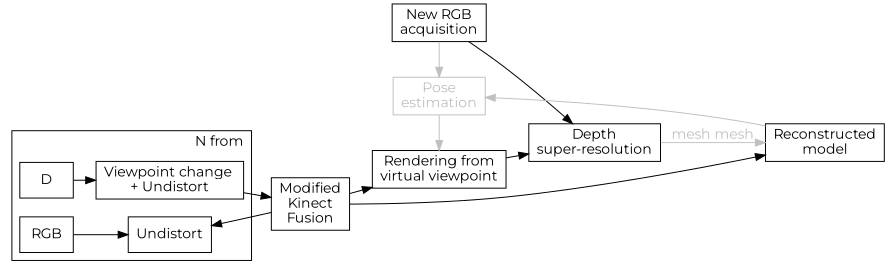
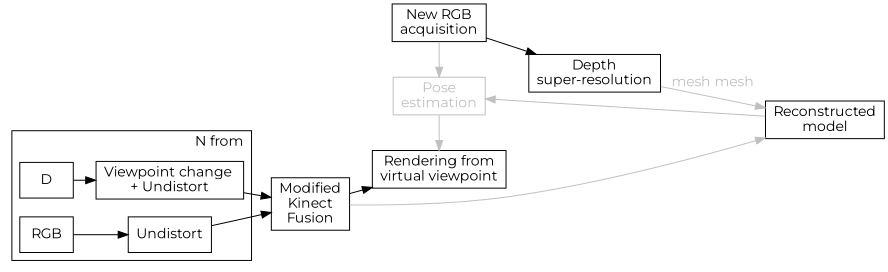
edge "Rendering from virtual viewpoint" -> "Depth super-resolution": removed
edge "Modified Kinect Fusion" -> "Reconstructed model": color black -> gray
edge "Modified Kinect Fusion" -> "Undistort": reversed
